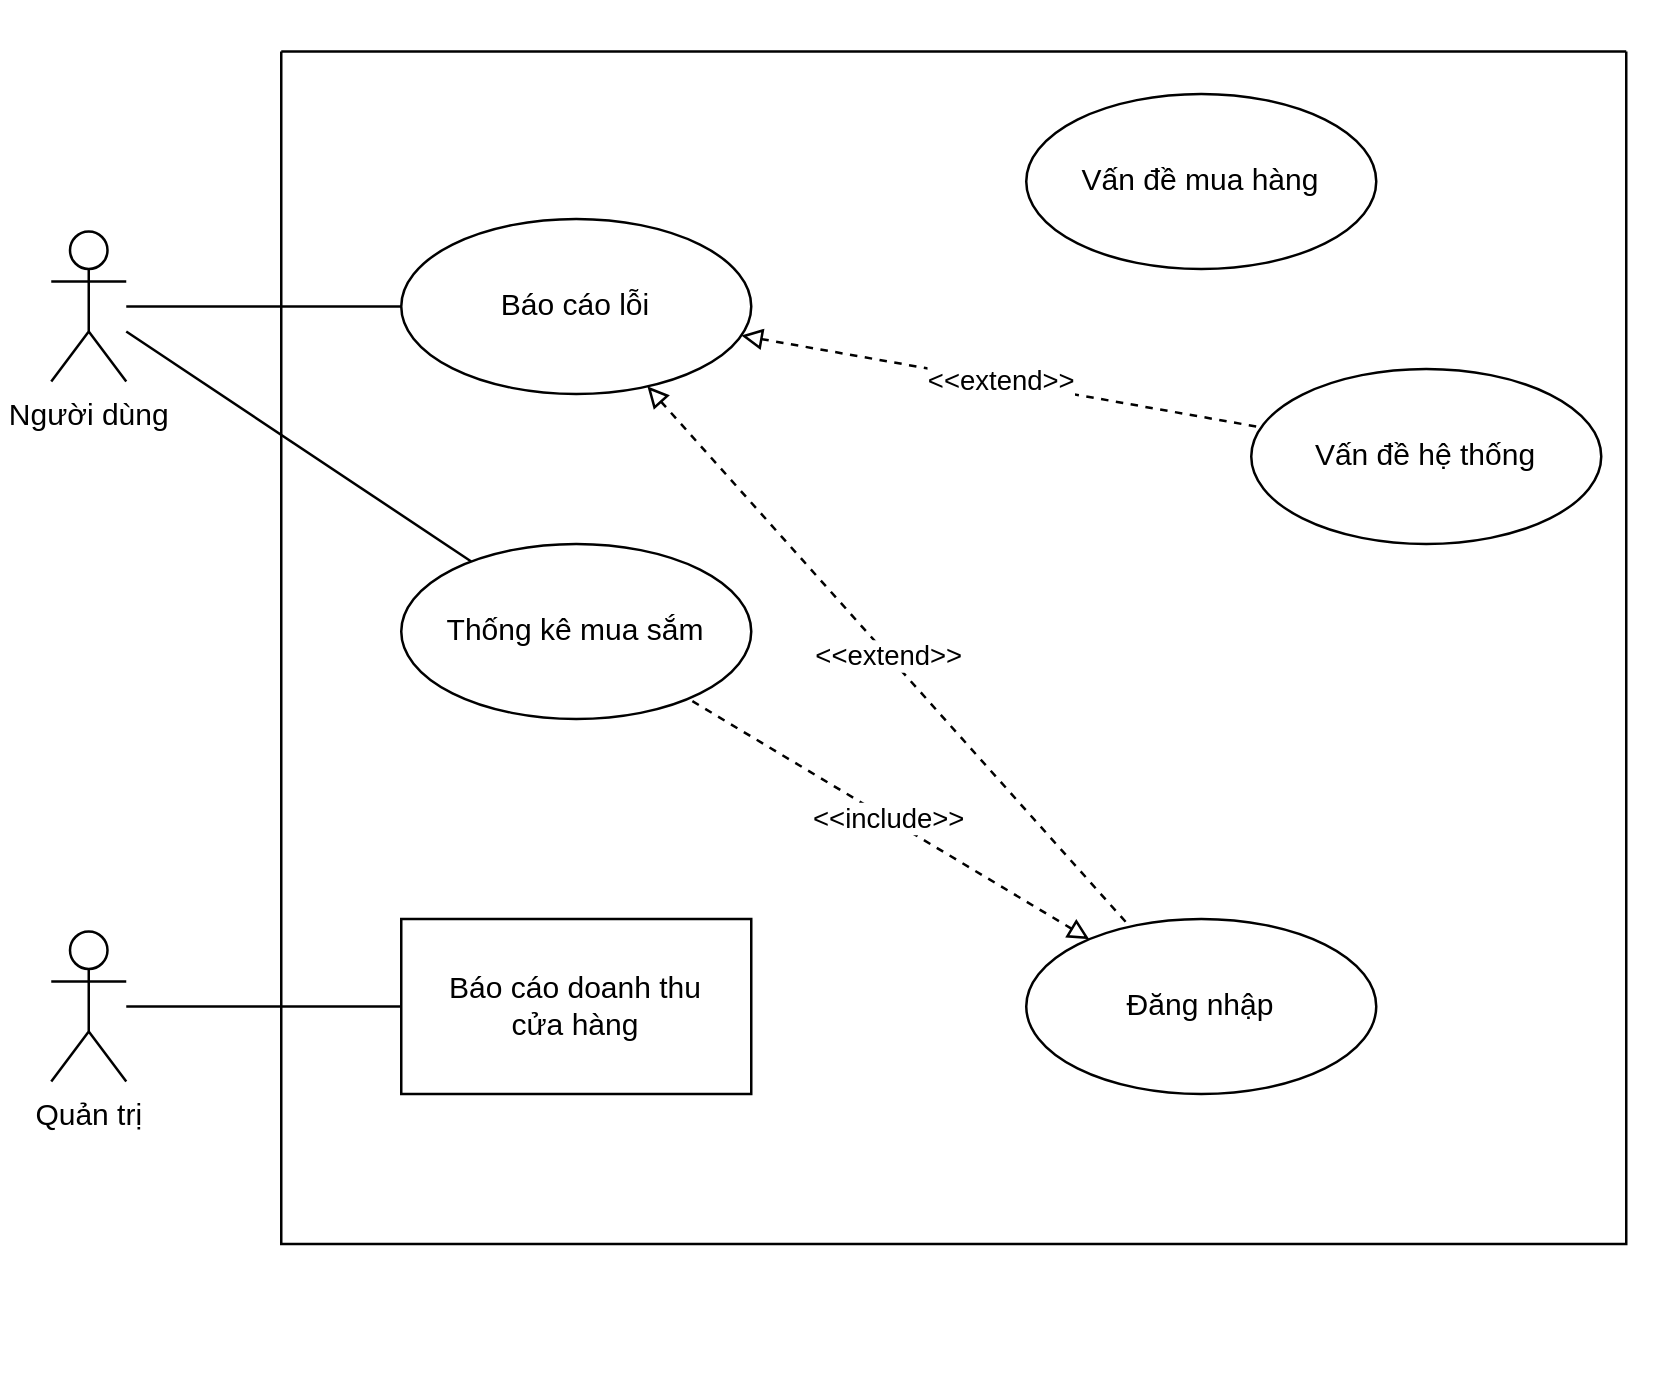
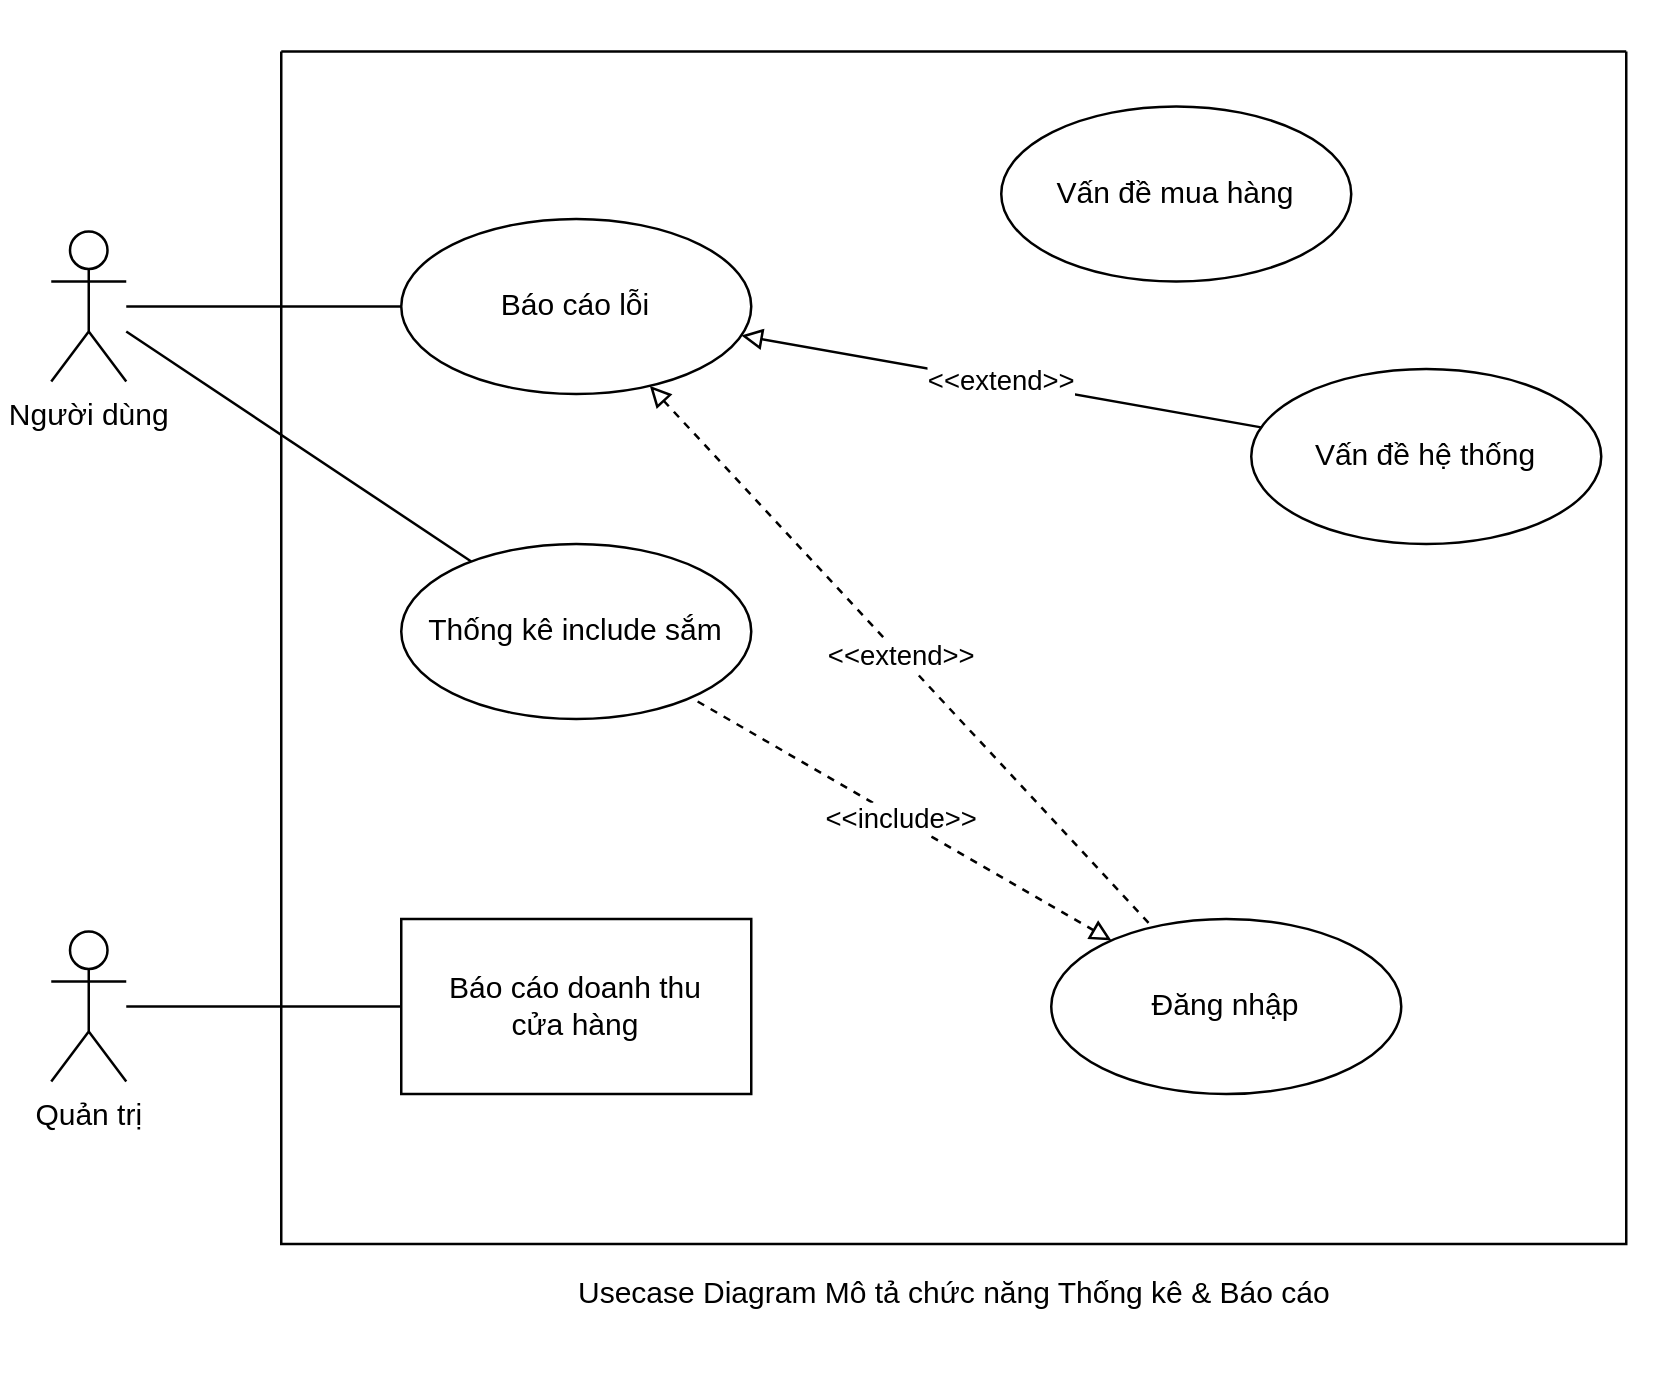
node "Vấn đề mua hàng": moved (1201, 181) -> (1176, 194)
edge "Vấn đề hệ thống" -> "Báo cáo lỗi": style dashed -> solid
node "Thống kê mua sắm": label "Thống kê mua sắm" -> "Thống kê include sắm"
node "Đăng nhập": moved (1201, 1006) -> (1226, 1006)
node "Usecase Diagram Mô tả chức năng Thống kê & Báo cáo": added
